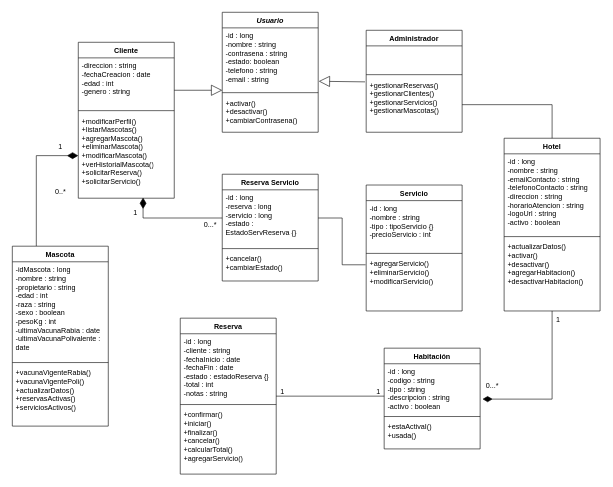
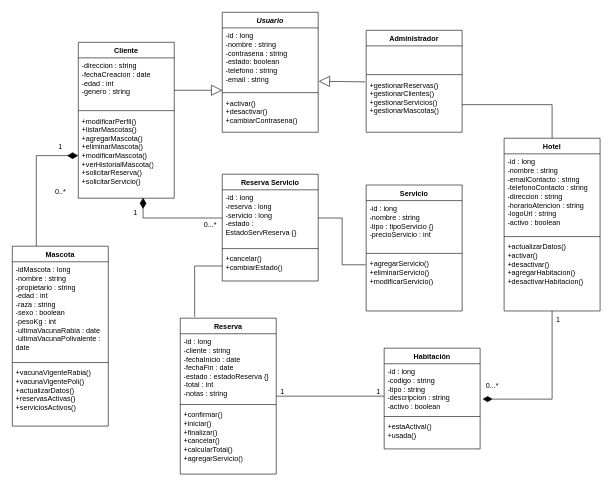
edge "+cancelar() +cambiarEstado()" -- "Reserva": added
